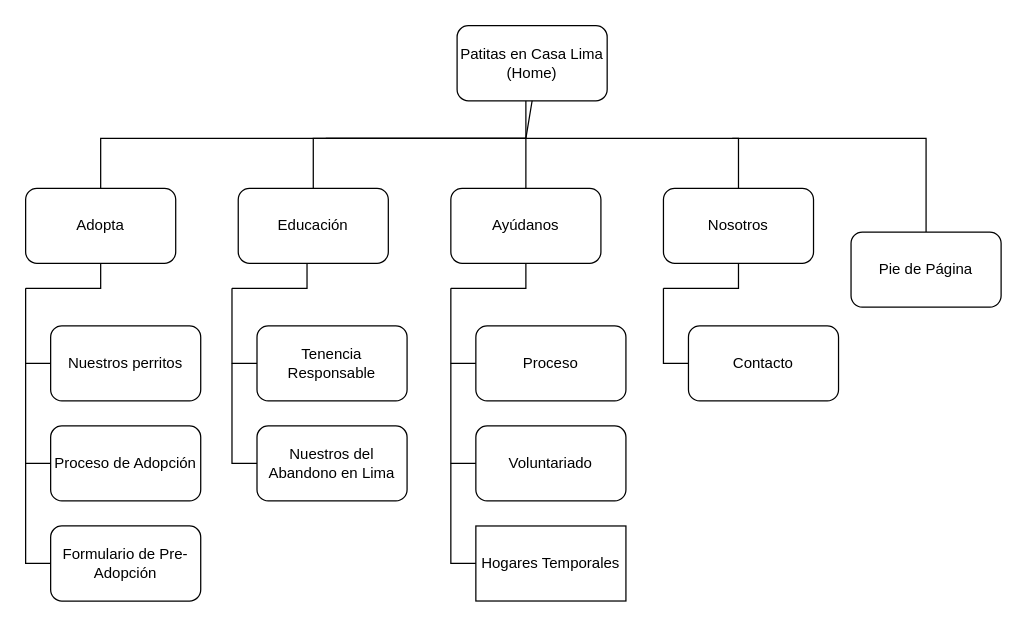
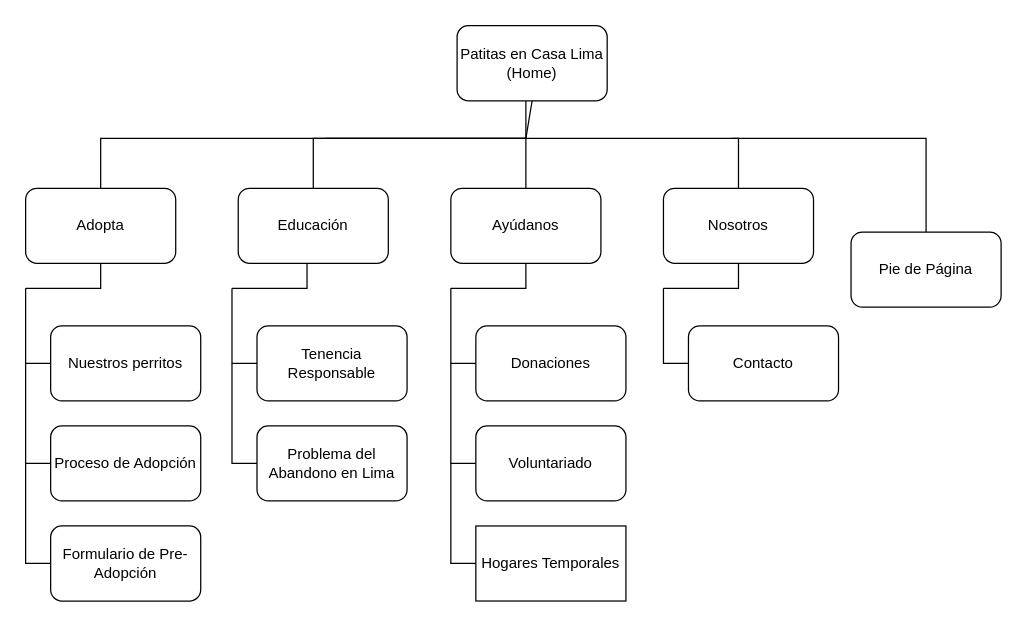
node "Proceso": label "Proceso" -> "Donaciones"
node "Nuestros del Abandono en Lima": label "Nuestros del Abandono en Lima" -> "Problema del Abandono en Lima"
